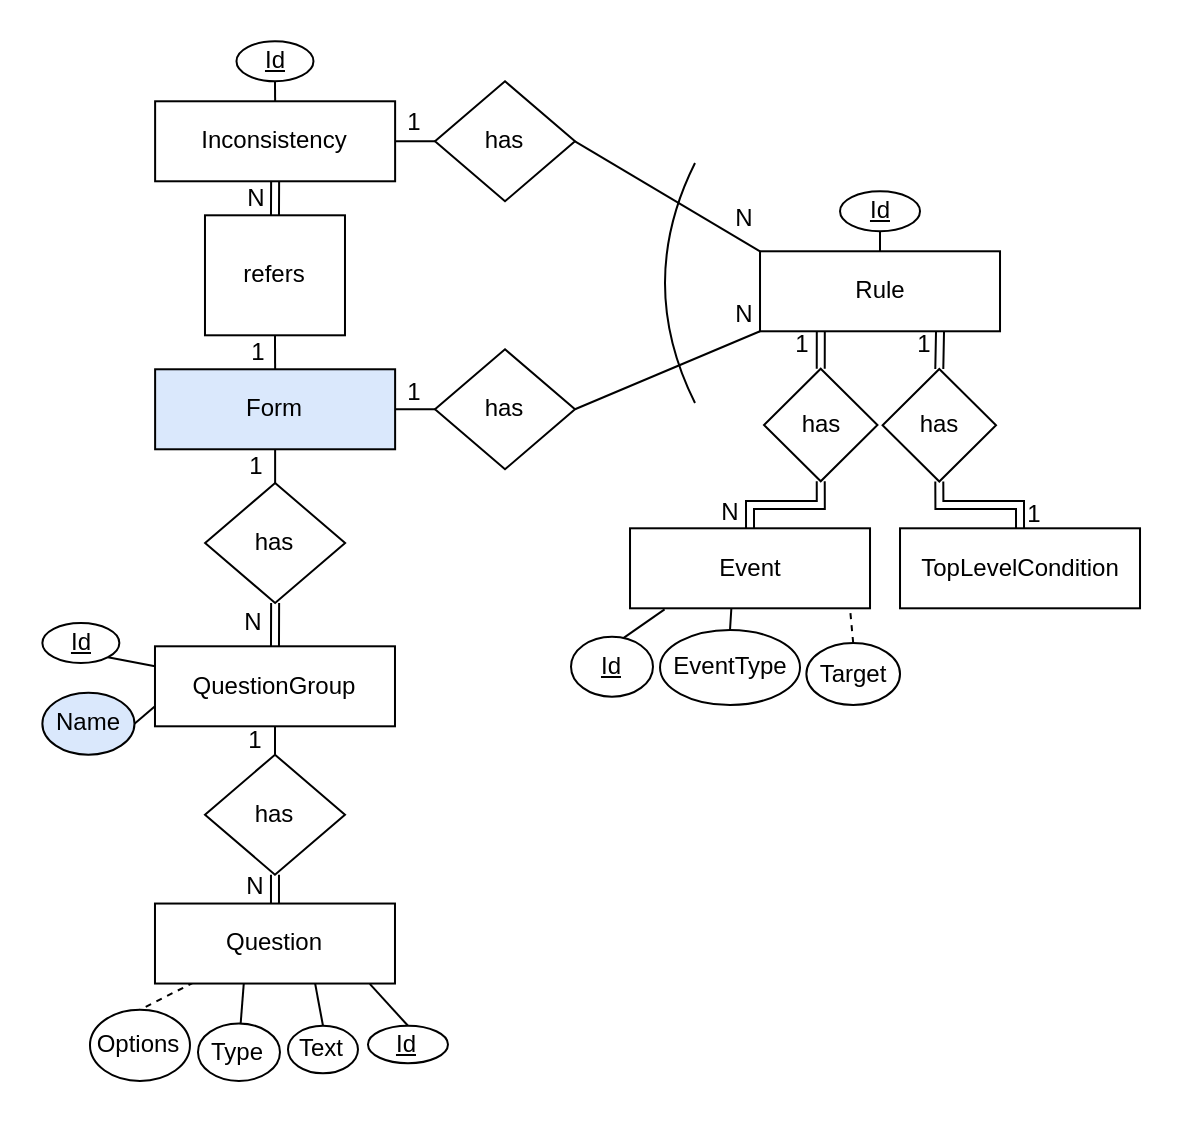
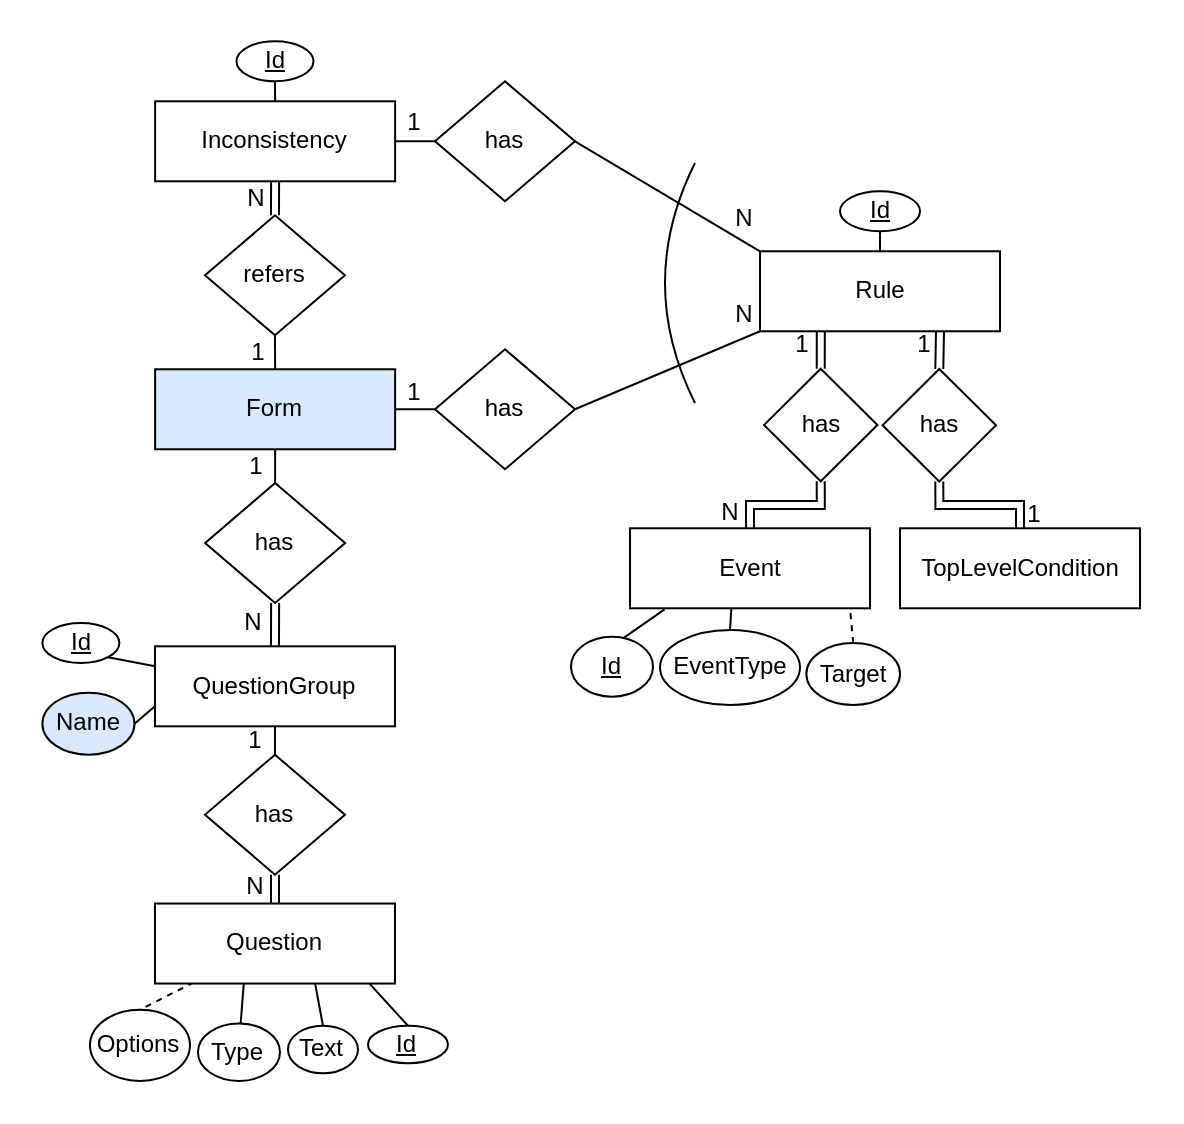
node "refers": shape rectangle -> diamond
